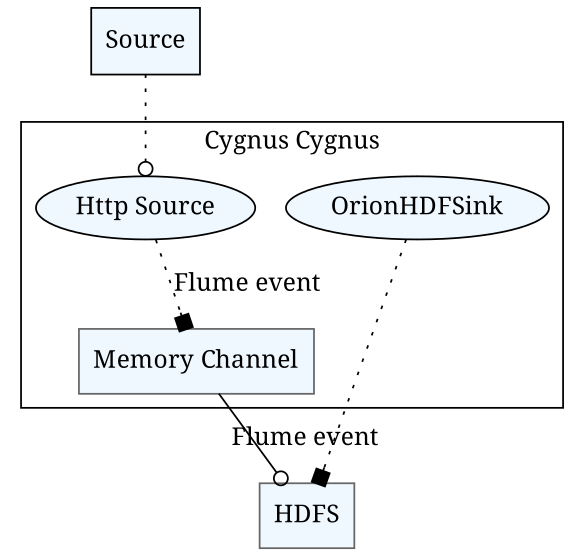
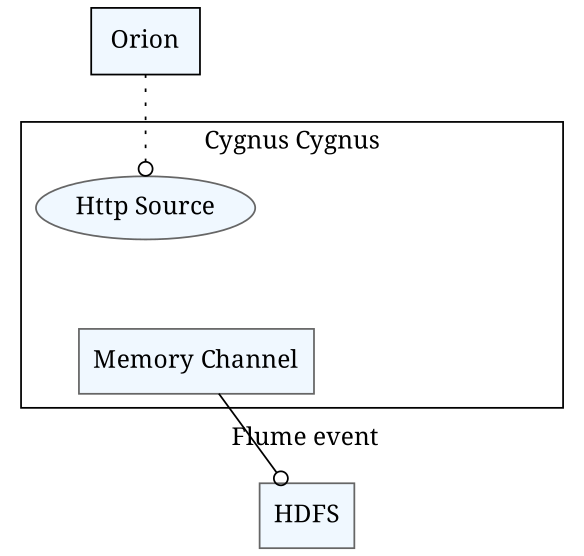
node "Source": label "Source" -> "Orion"
node "Http Source": color black -> gray40
node "OrionHDFSink": removed
edge "Http Source" -> "Memory Channel": removed, label "Flume event"
